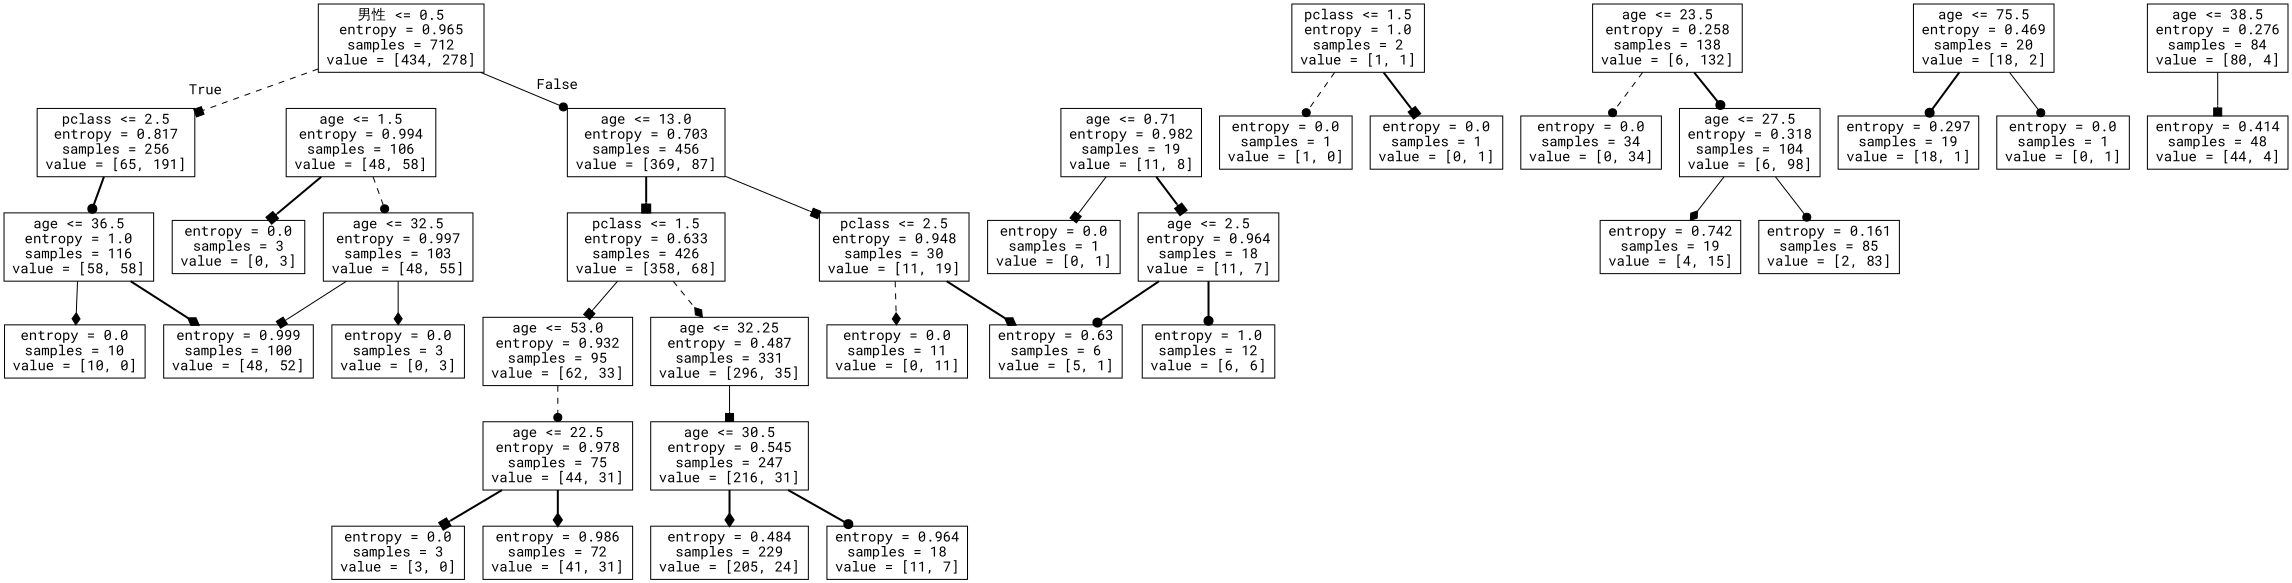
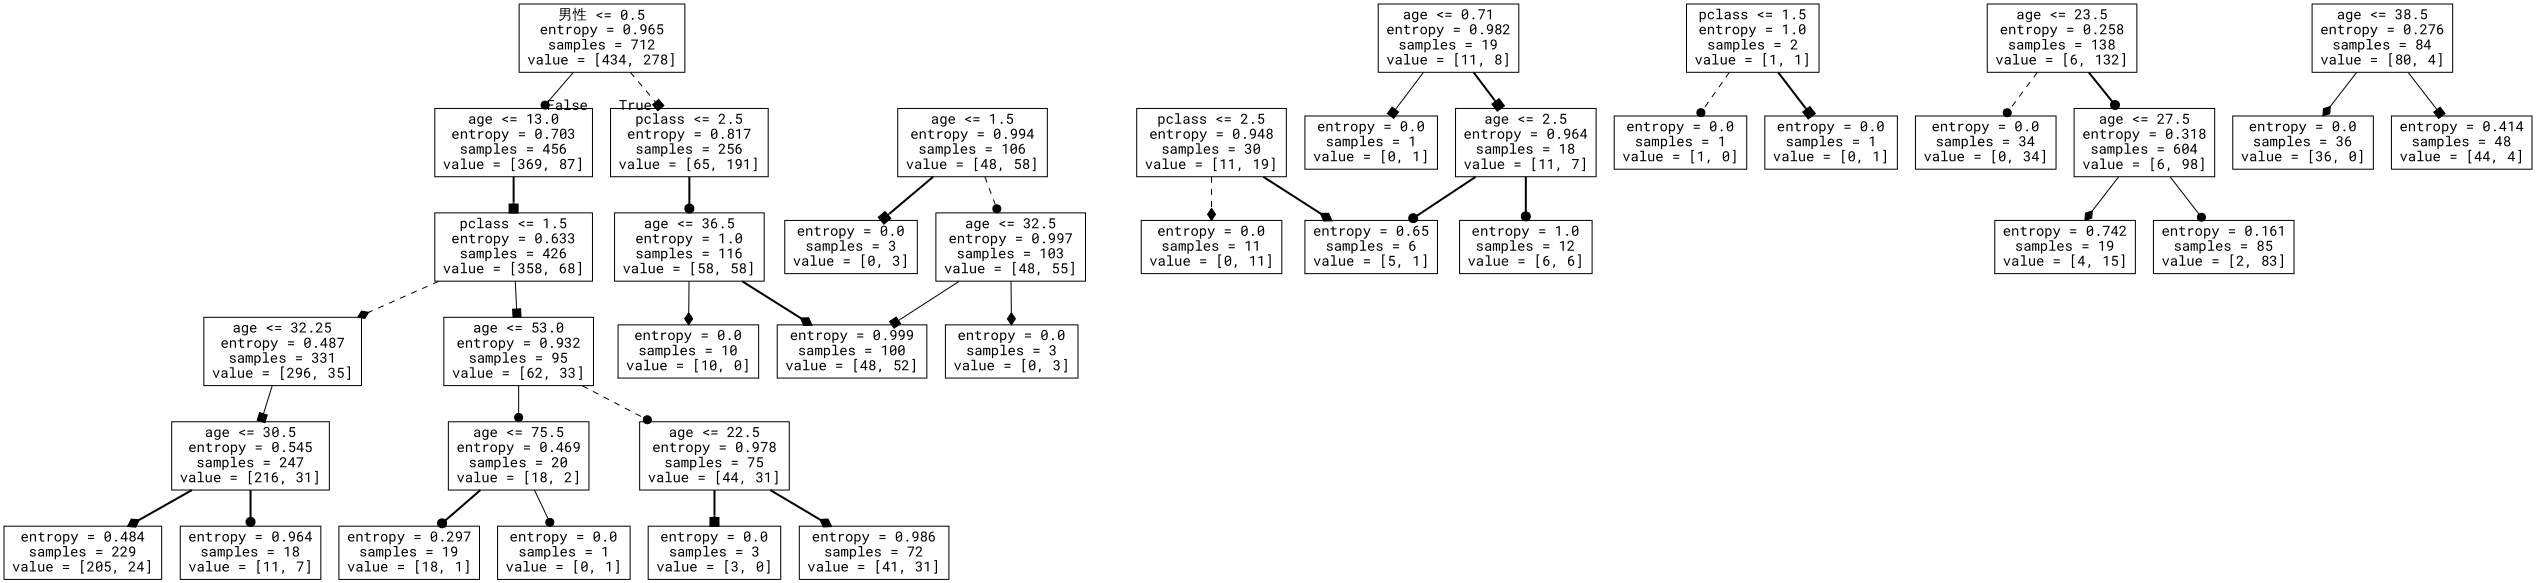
node "age <= 27.5 entropy = 0.318 samples = 104 value = [6, 98]": label "age <= 27.5 entropy = 0.318 samples = 104 value = [6, 98]" -> "age <= 27.5 entropy = 0.318 samples = 604 value = [6, 98]"
node "entropy = 0.0 samples = 36 value = [36, 0]": added
edge "age <= 13.0 entropy = 0.703 samples = 456 value = [369, 87]" -> "pclass <= 2.5 entropy = 0.948 samples = 30 value = [11, 19]": removed
node "entropy = 0.63 samples = 6 value = [5, 1]": label "entropy = 0.63 samples = 6 value = [5, 1]" -> "entropy = 0.65 samples = 6 value = [5, 1]"
edge "age <= 53.0 entropy = 0.932 samples = 95 value = [62, 33]" -> "age <= 75.5 entropy = 0.469 samples = 20 value = [18, 2]": added
